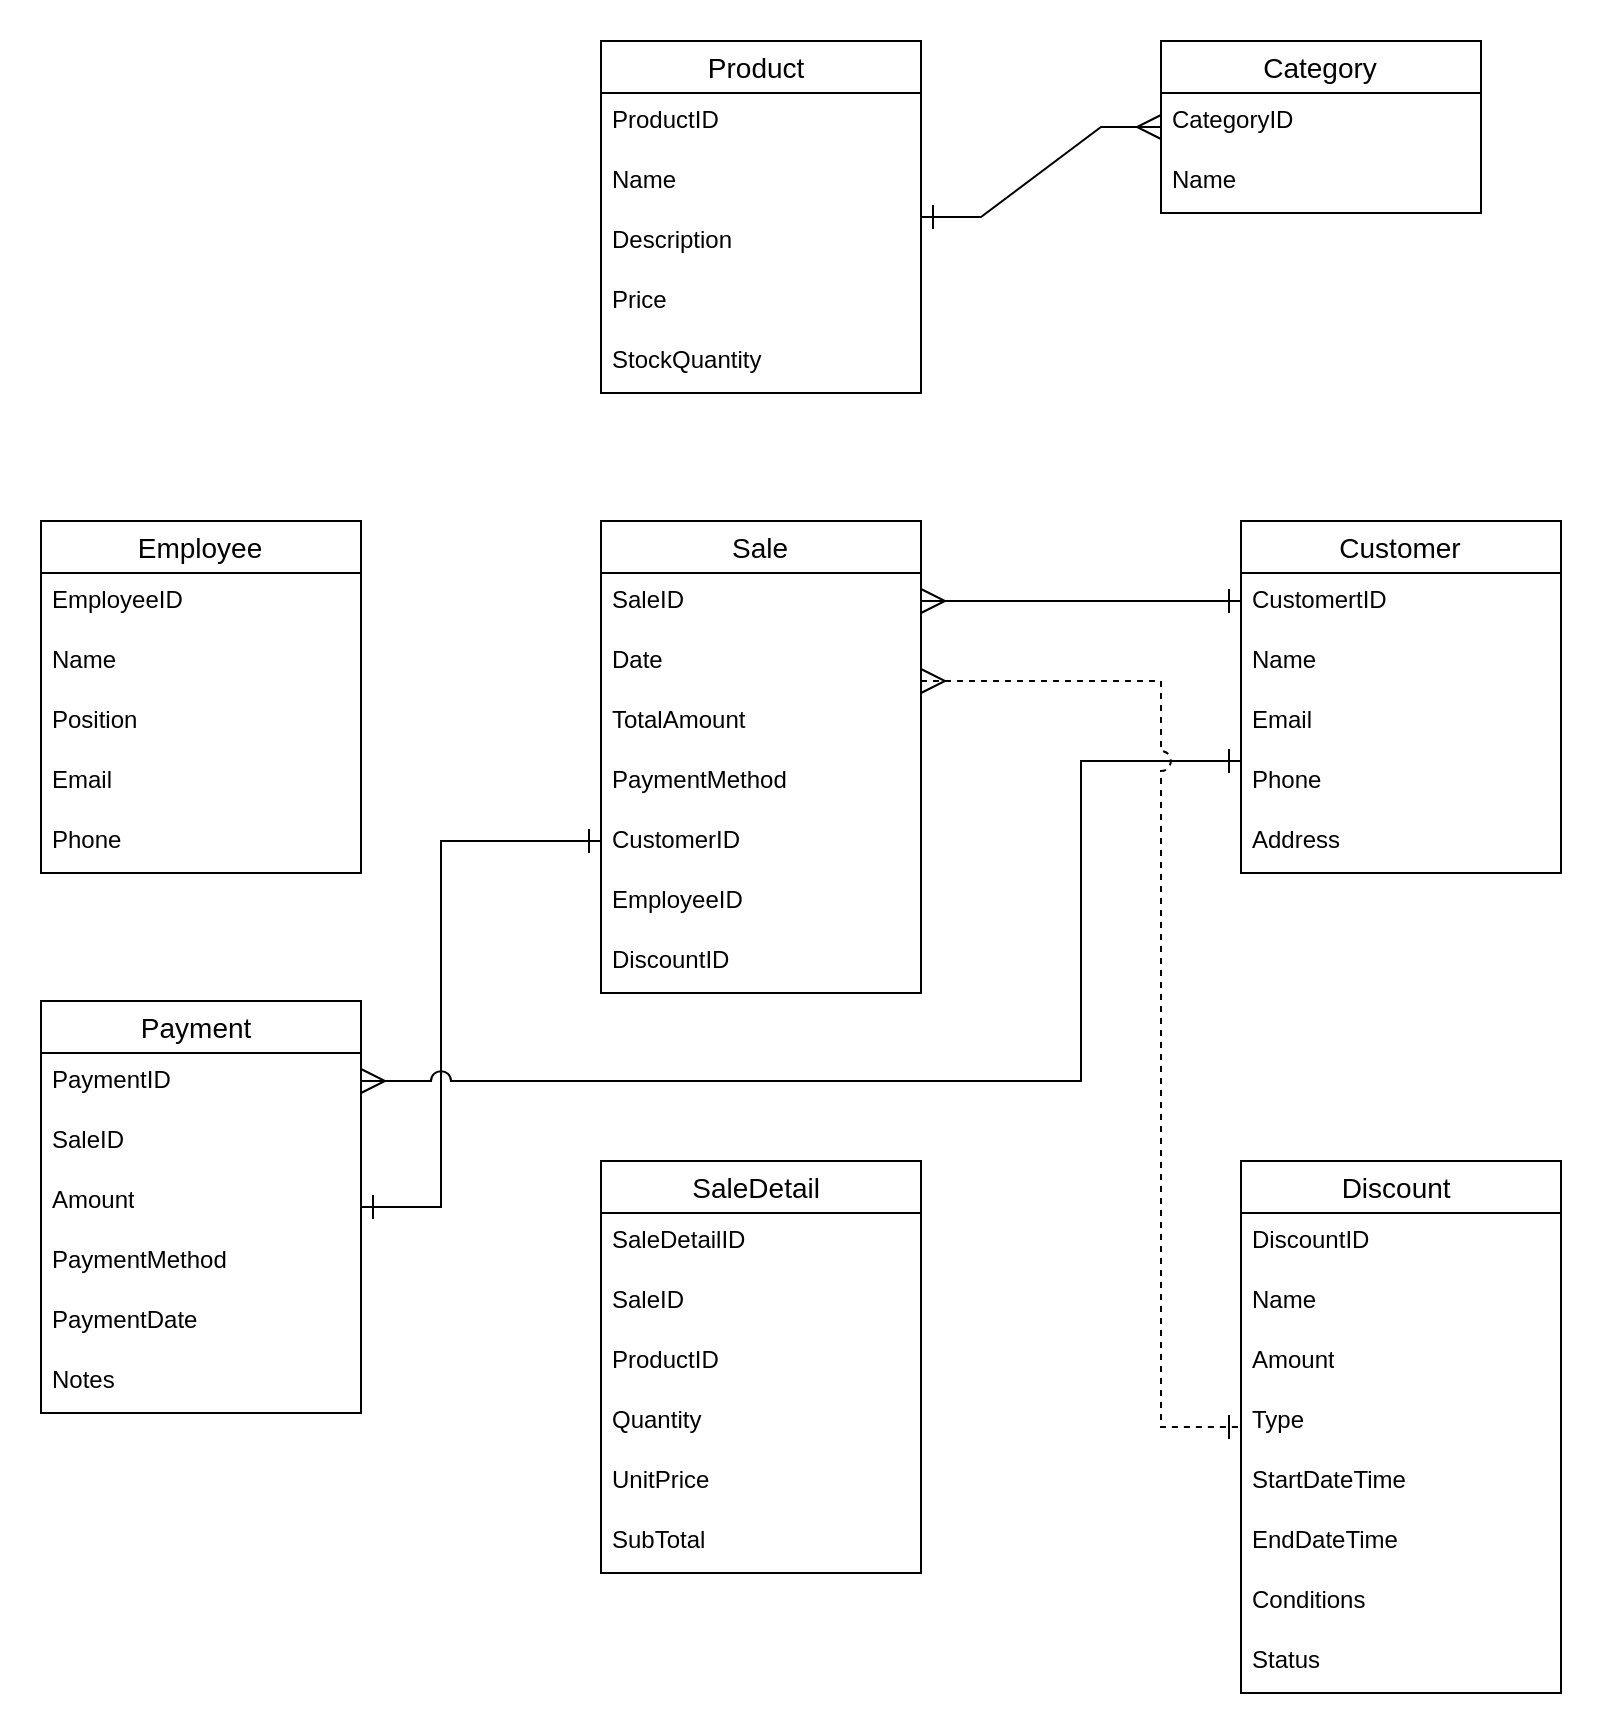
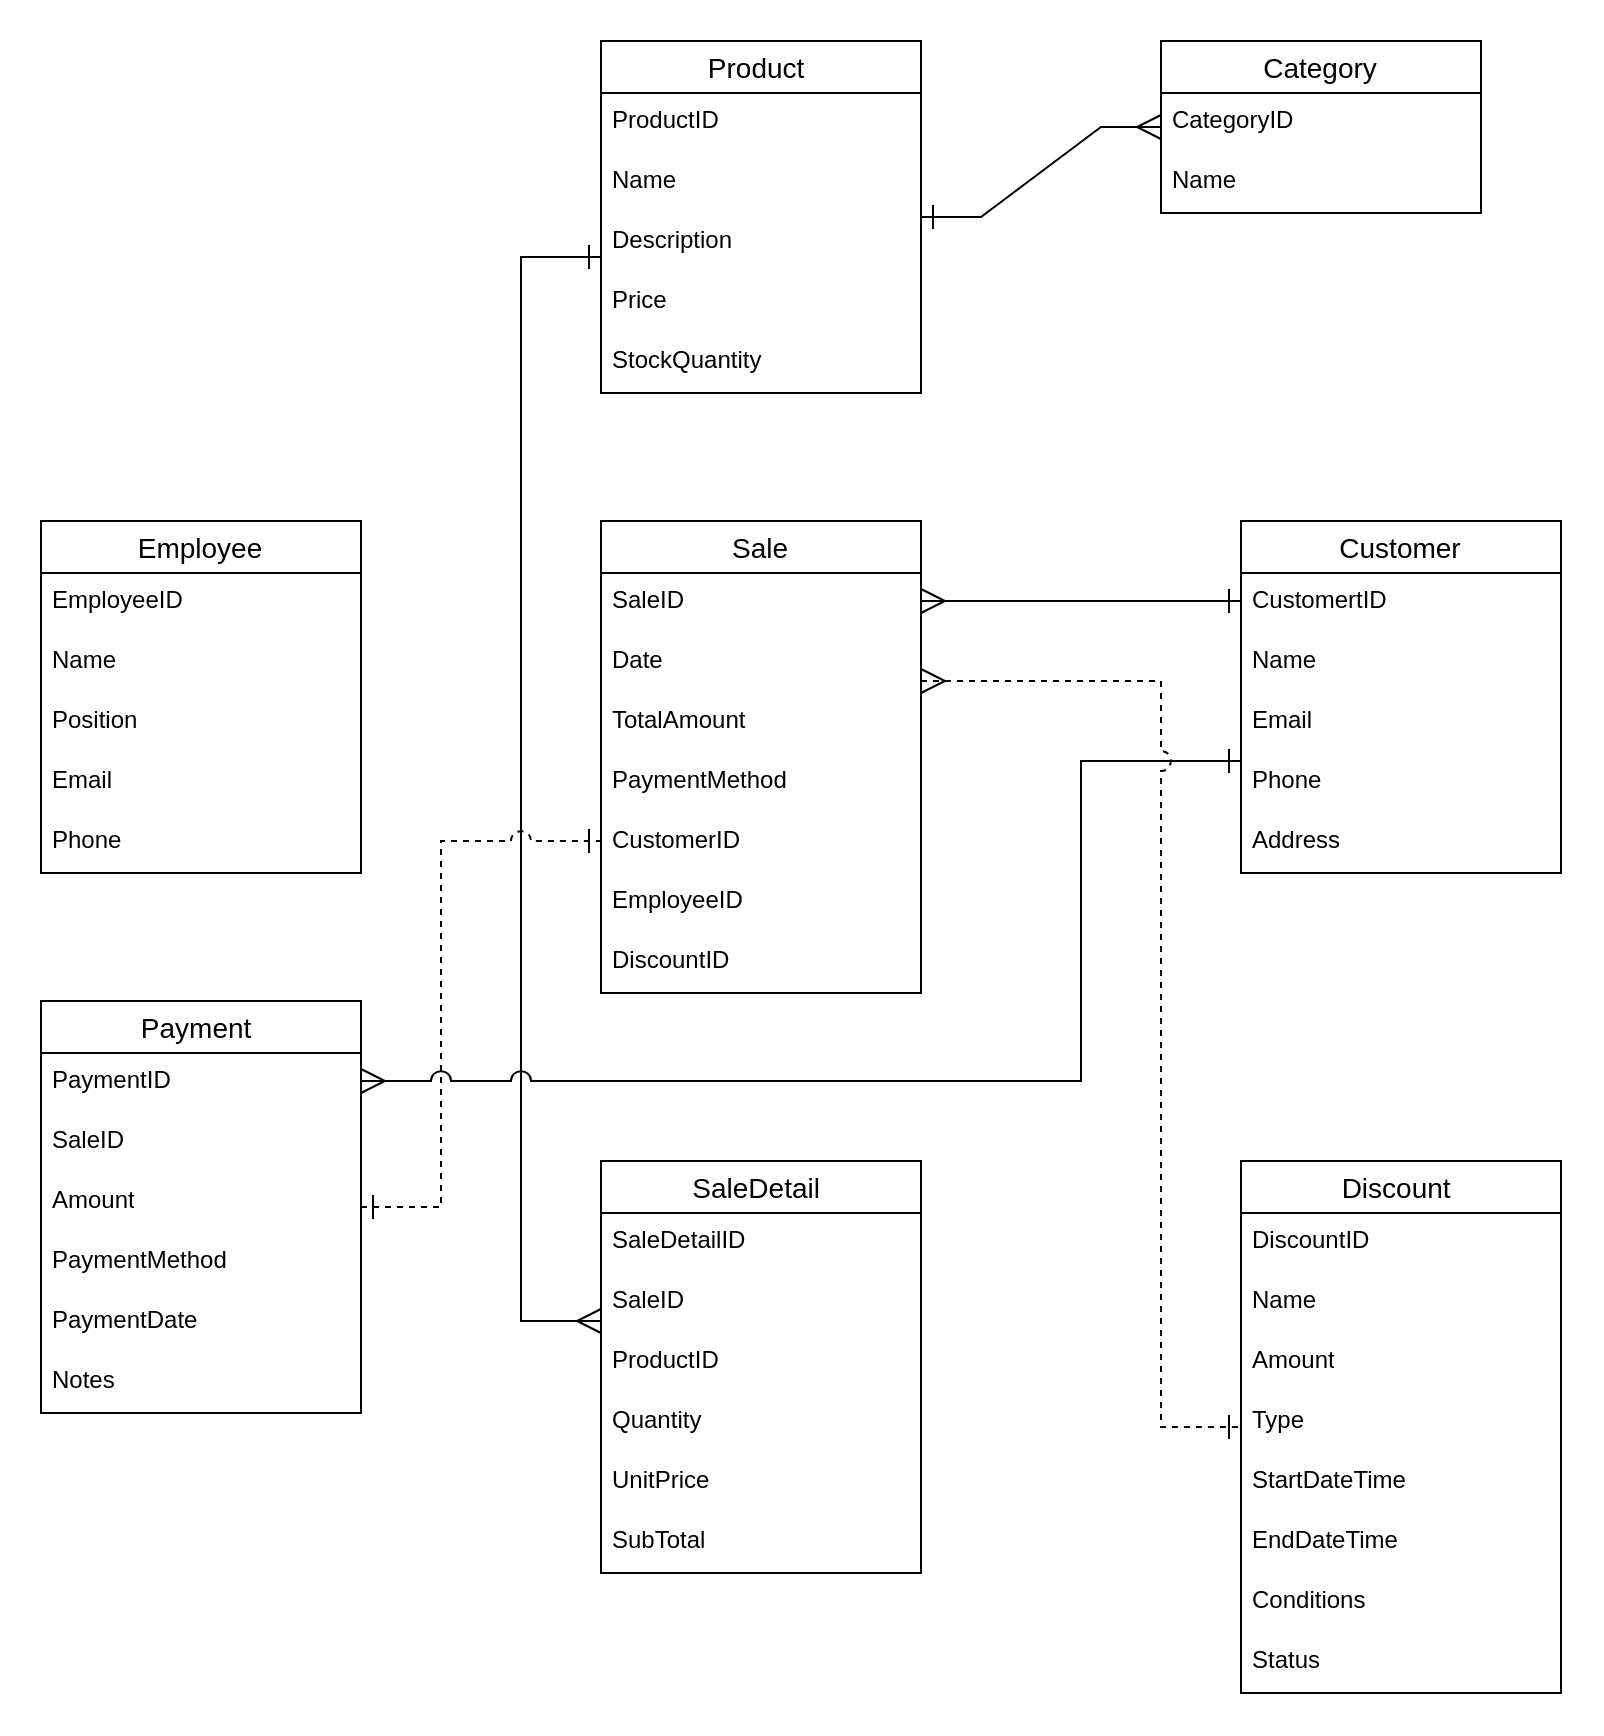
edge "Product" -- "SaleDetail": added
edge "Sale" -- "Payment": style solid -> dashed
